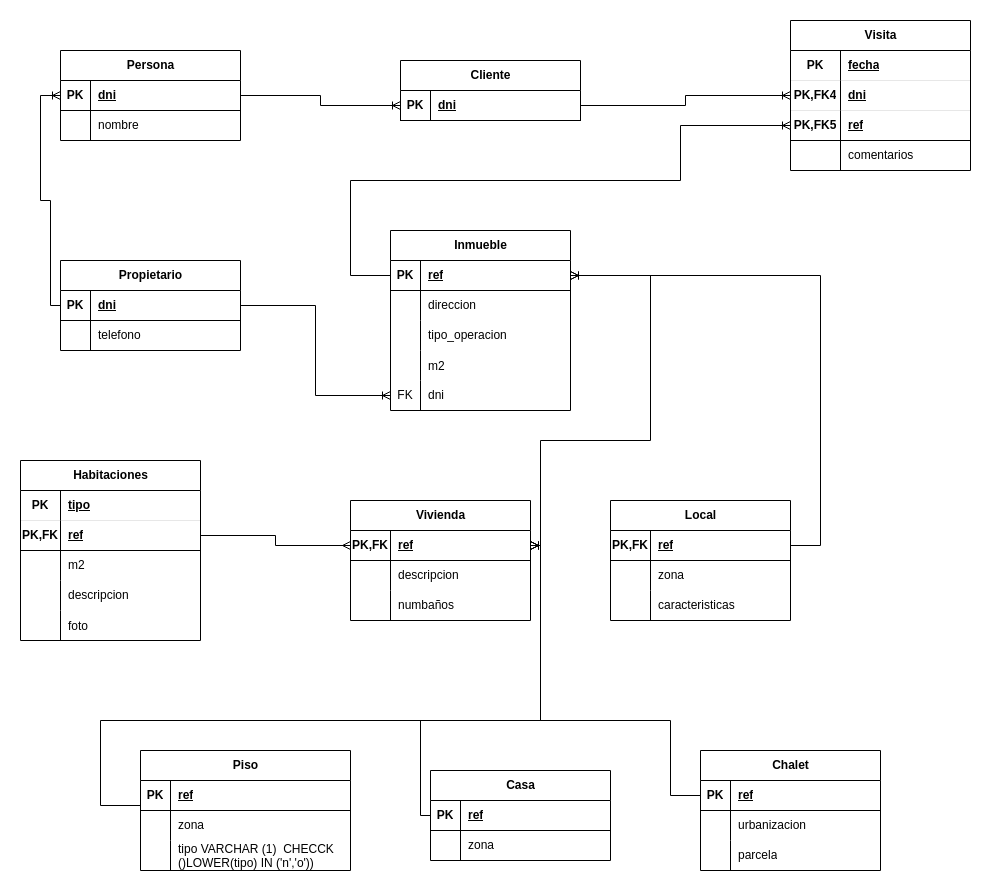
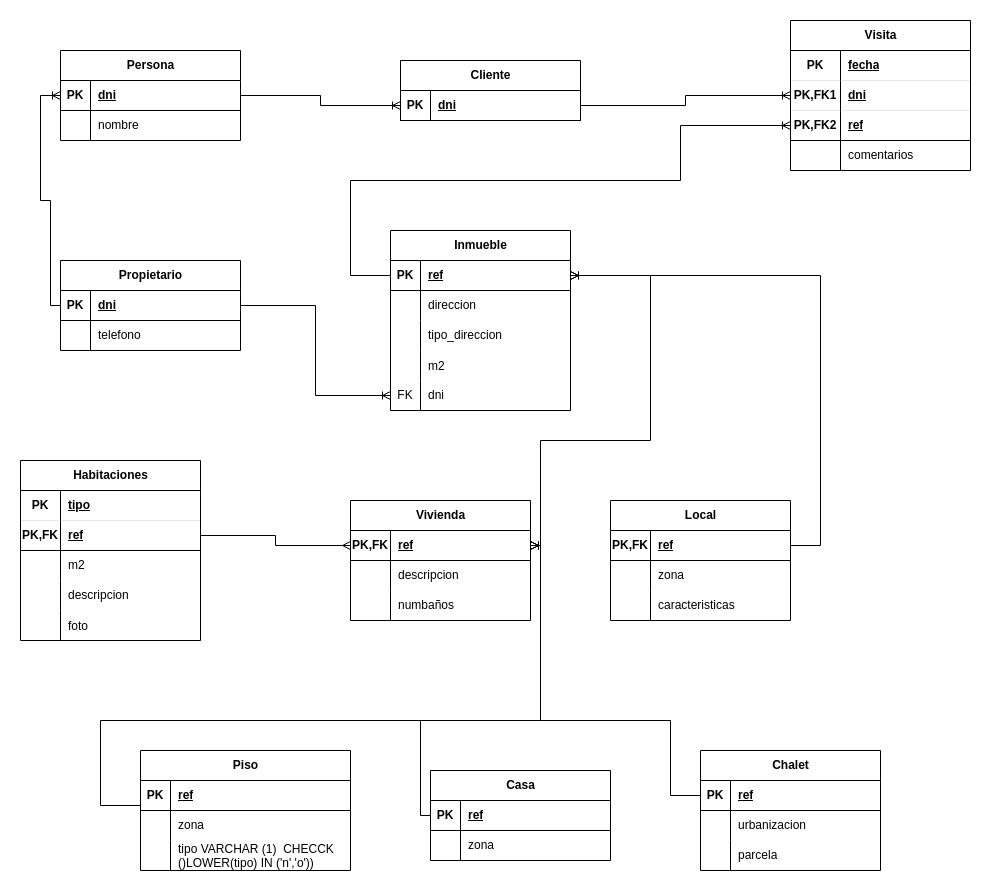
node "PK,FK4": label "PK,FK4" -> "PK,FK1"
node "PK,FK5": label "PK,FK5" -> "PK,FK2"
node "tipo_operacion": label "tipo_operacion" -> "tipo_direccion"
